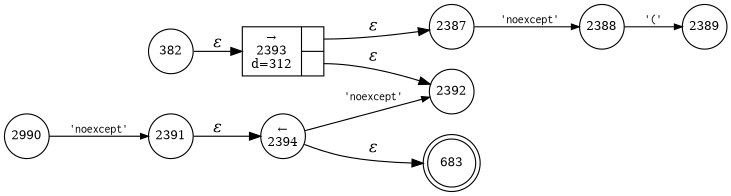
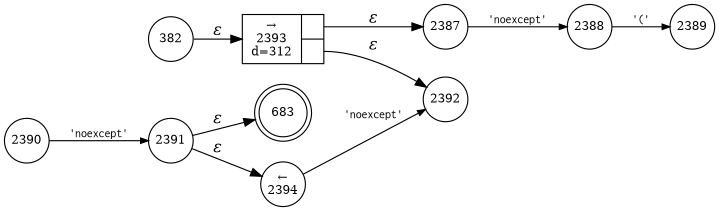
node "2990": label "2990" -> "2390"
edge "← 2394" -> "683": now "2391" -> "683"
